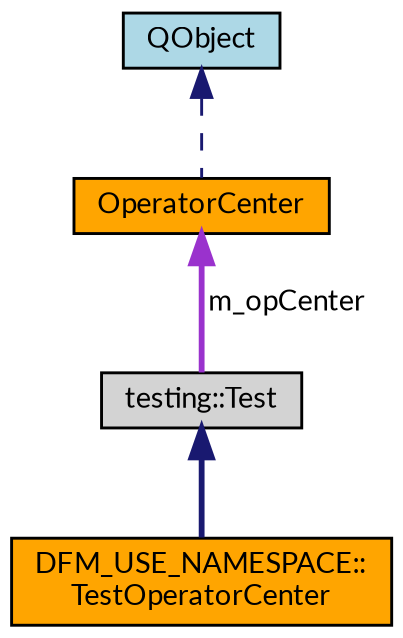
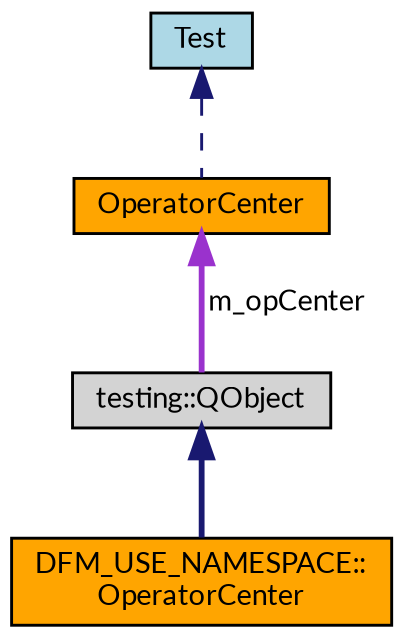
node "QObject": label "QObject" -> "Test"
node "testing::Test": label "testing::Test" -> "testing::QObject"
node "DFM_USE_NAMESPACE:: TestOperatorCenter": label "DFM_USE_NAMESPACE:: TestOperatorCenter" -> "DFM_USE_NAMESPACE:: OperatorCenter"
